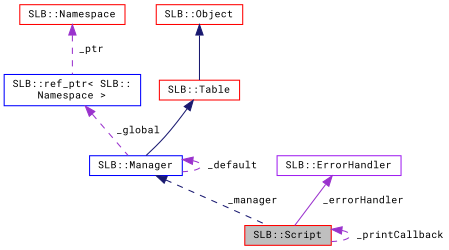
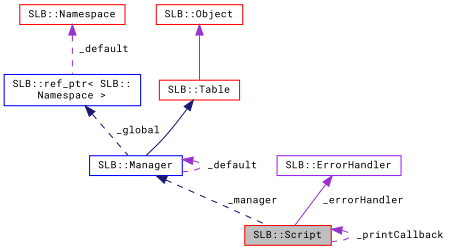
edge "SLB::ref_ptr< SLB:: Namespace >" -> "SLB::Namespace": label " _ptr" -> " _default"
edge "SLB::Table" -> "SLB::Object": color midnightblue -> darkorchid3
edge "SLB::Manager" -> "SLB::ref_ptr< SLB:: Namespace >": color darkorchid3 -> midnightblue
